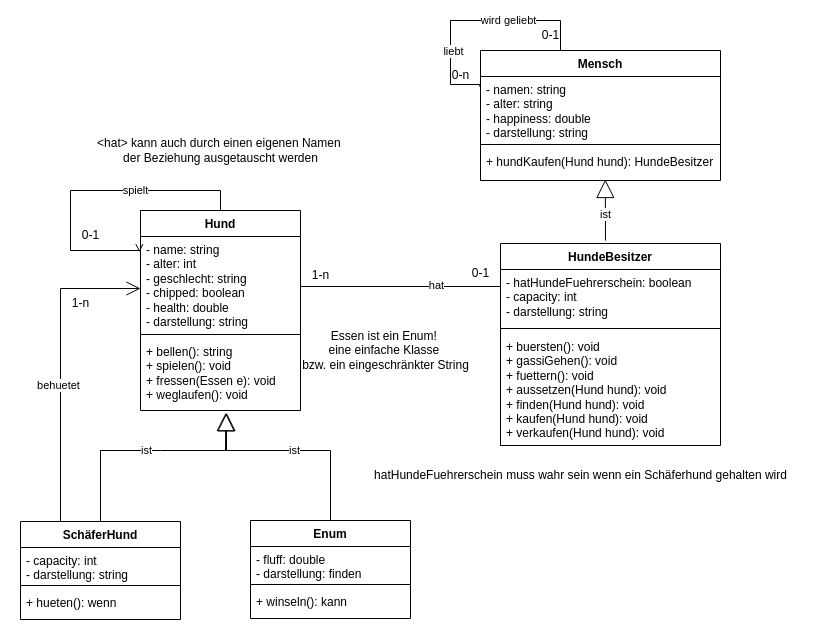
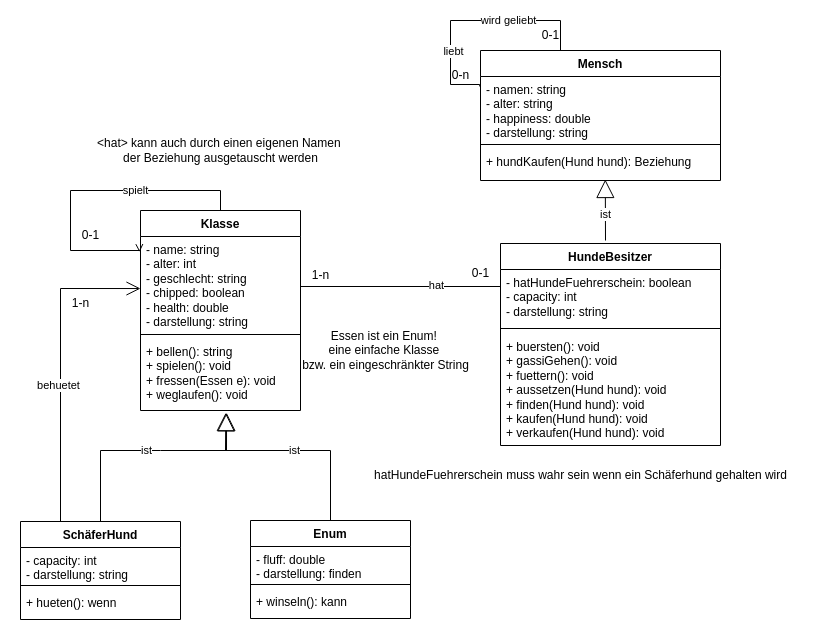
node "+ hundKaufen(Hund hund): HundeBesitzer": label "+ hundKaufen(Hund hund): HundeBesitzer" -> "+ hundKaufen(Hund hund): Beziehung"
node "Hund": label "Hund" -> "Klasse"
